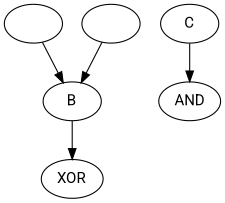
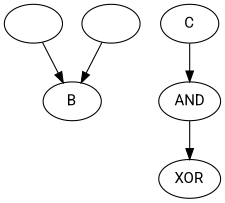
edge "B" -> "XOR": now "AND" -> "XOR"
